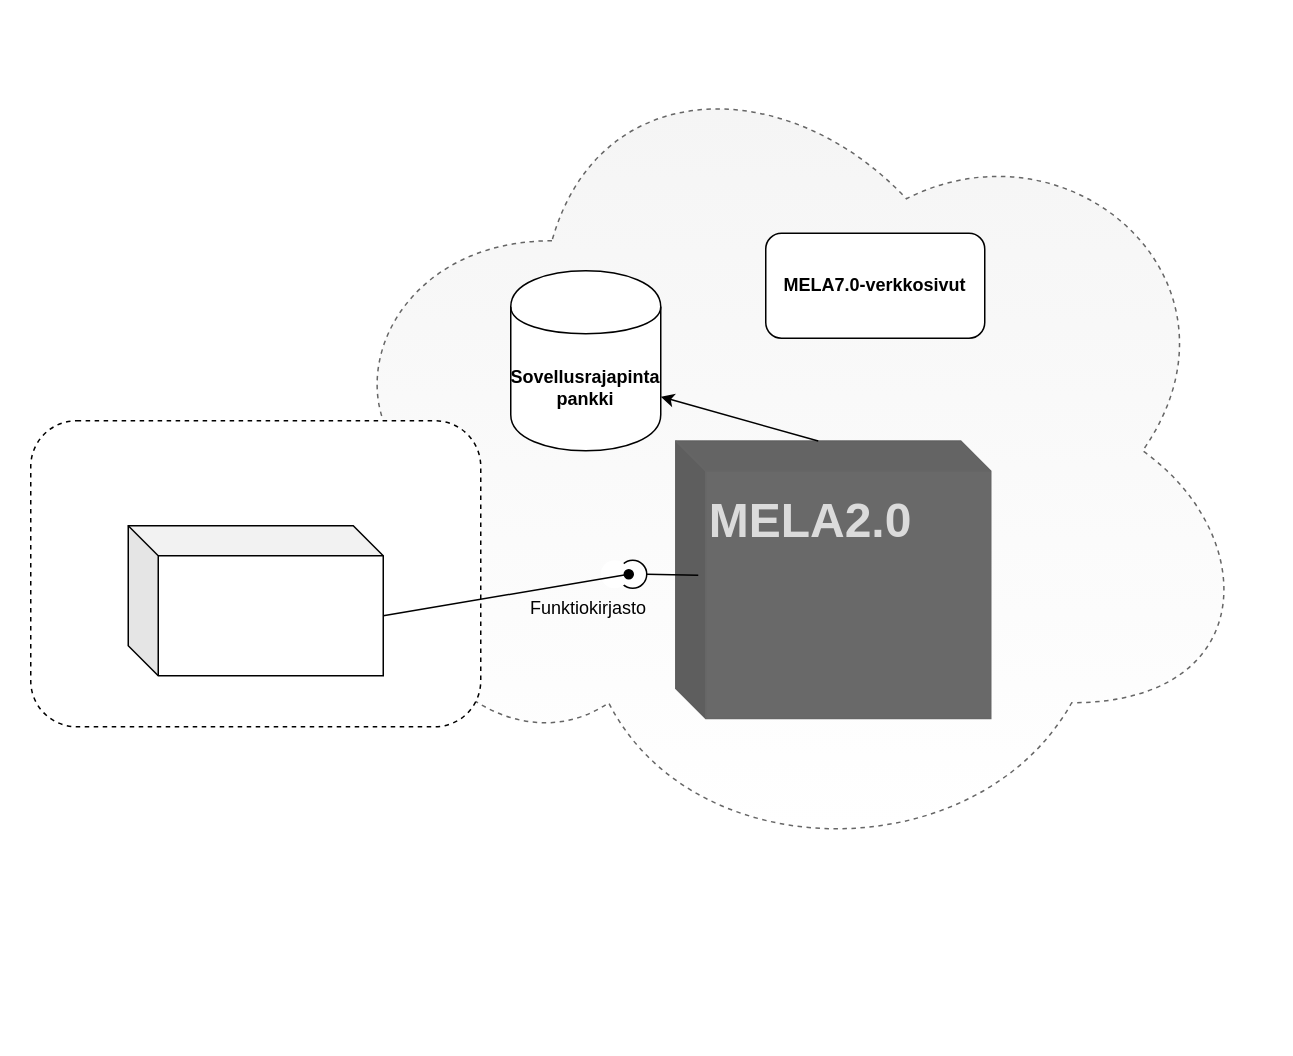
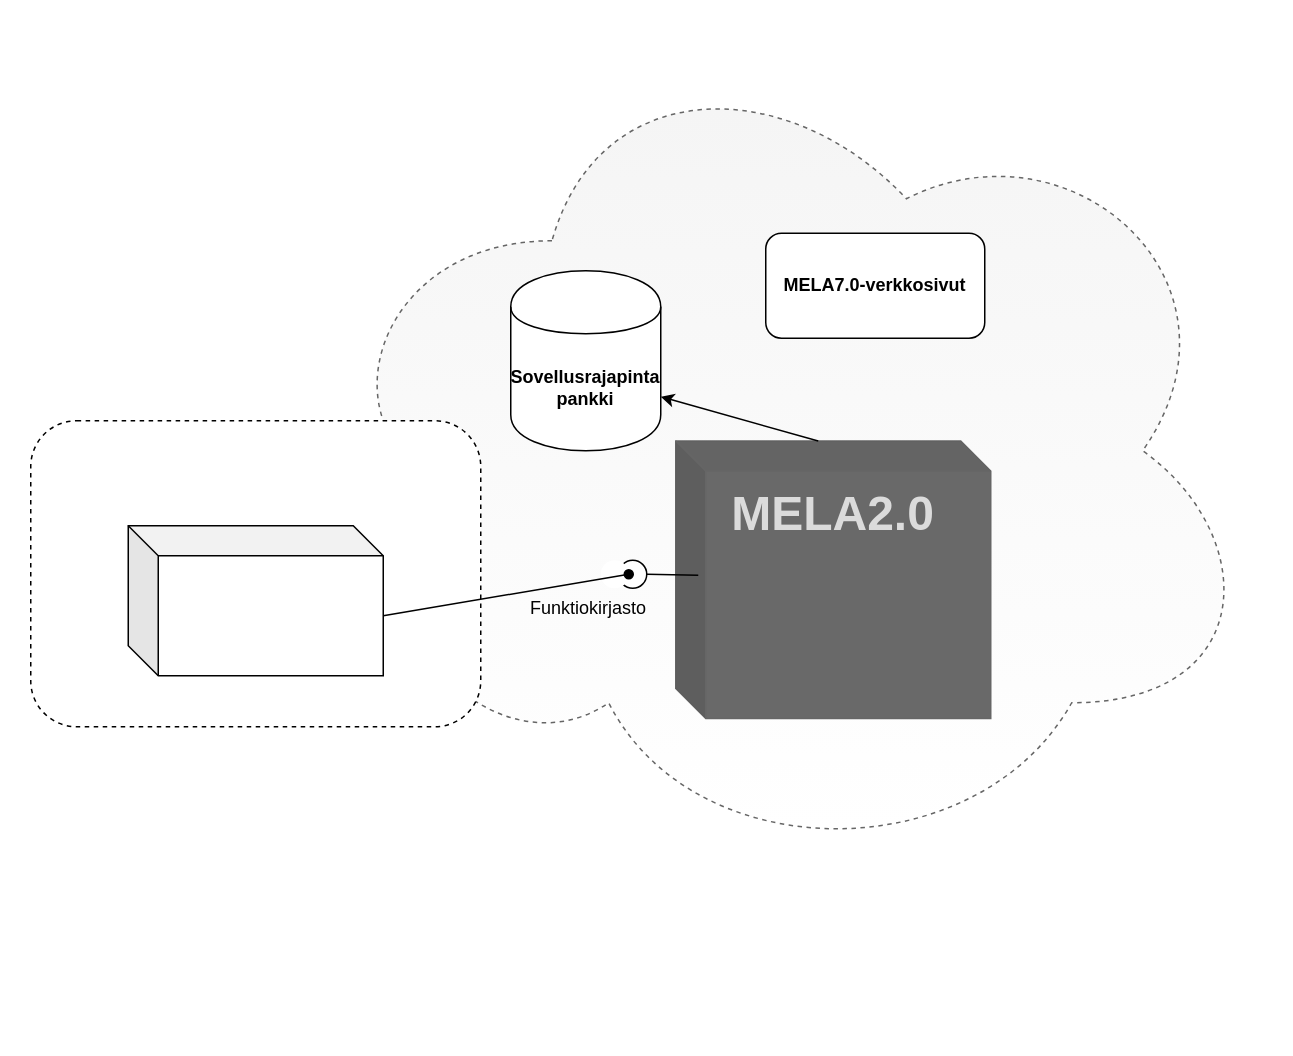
node "MELA2.0": moved (811, 521) -> (833, 514)
